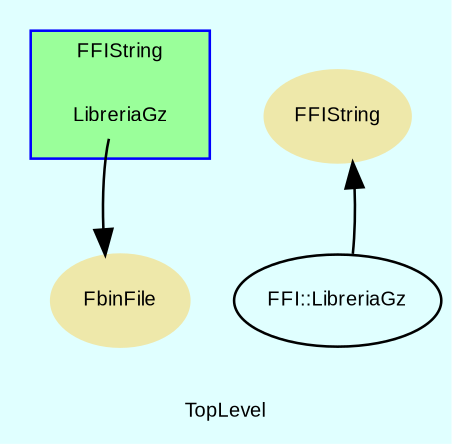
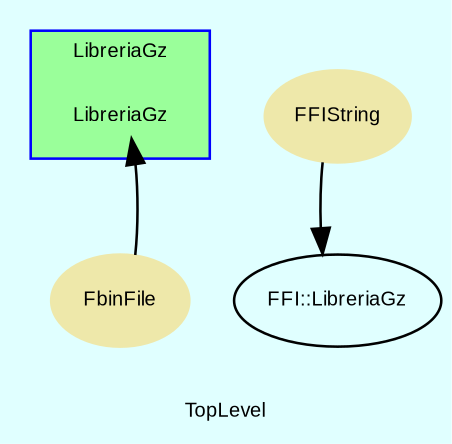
cluster "FFIString": label "FFIString" -> "LibreriaGz"
edge "LibreriaGz" -> "FbinFile": reversed
edge "FFI::LibreriaGz" -> "FFIString": reversed
